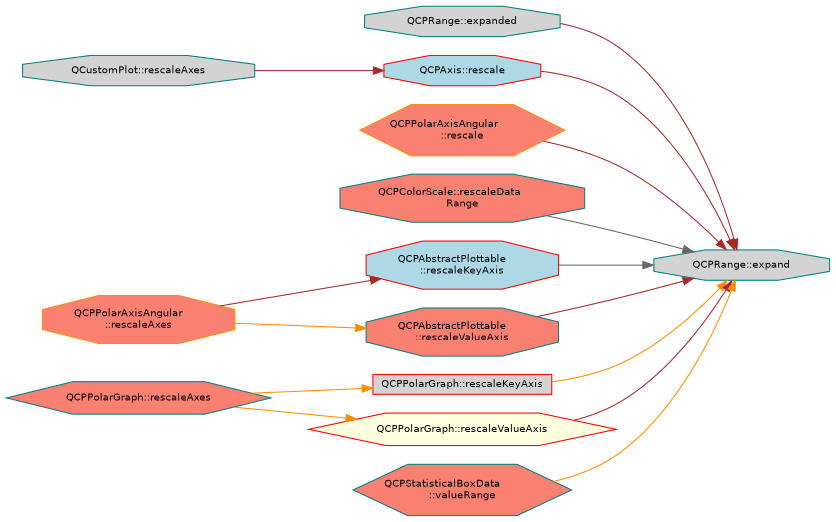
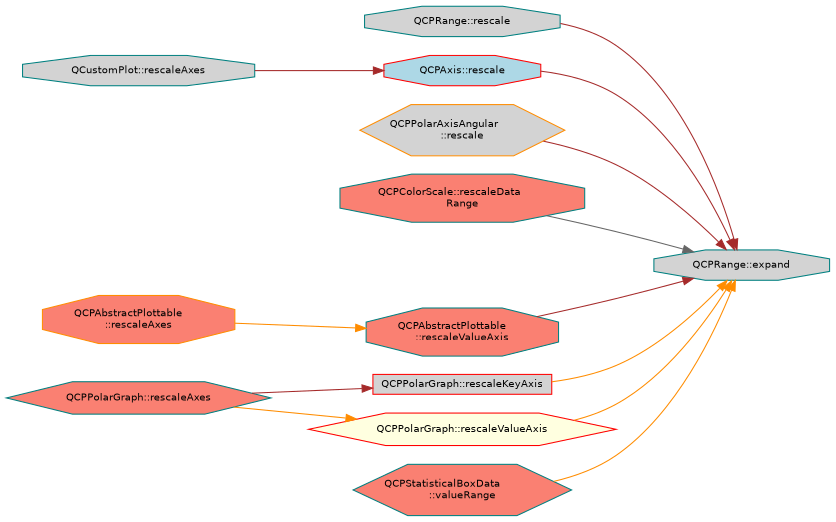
node "QCPRange::expanded": label "QCPRange::expanded" -> "QCPRange::rescale"
node "QCPPolarAxisAngular ::rescale": fillcolor salmon -> lightgrey
node "QCPAbstractPlottable ::rescaleKeyAxis": removed
node "QCPPolarAxisAngular ::rescaleAxes": label "QCPPolarAxisAngular ::rescaleAxes" -> "QCPAbstractPlottable ::rescaleAxes"
edge "QCPPolarGraph::rescaleValueAxis" -> "QCPRange::expand": color brown -> darkorange
edge "QCPPolarGraph::rescaleAxes" -> "QCPPolarGraph::rescaleKeyAxis": color darkorange -> brown
